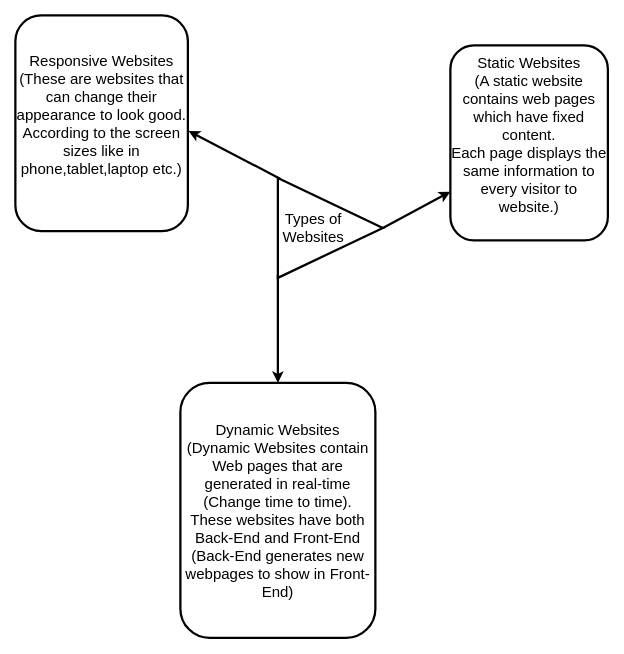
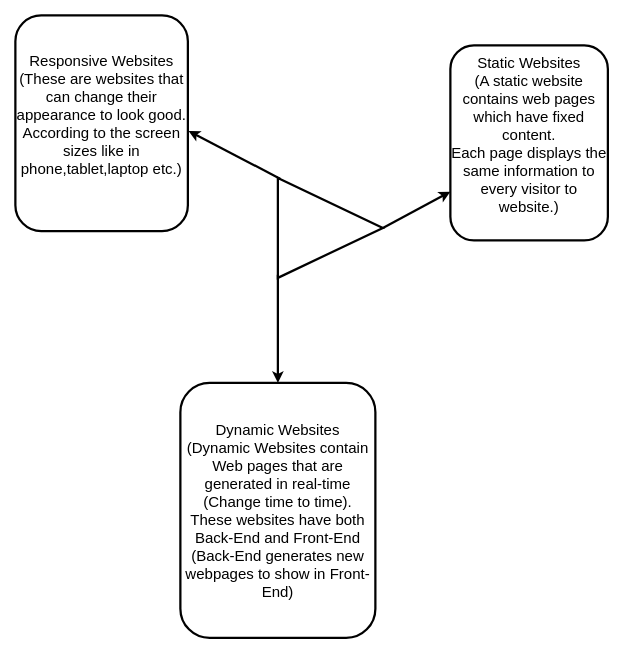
node "Types of Websites": removed
